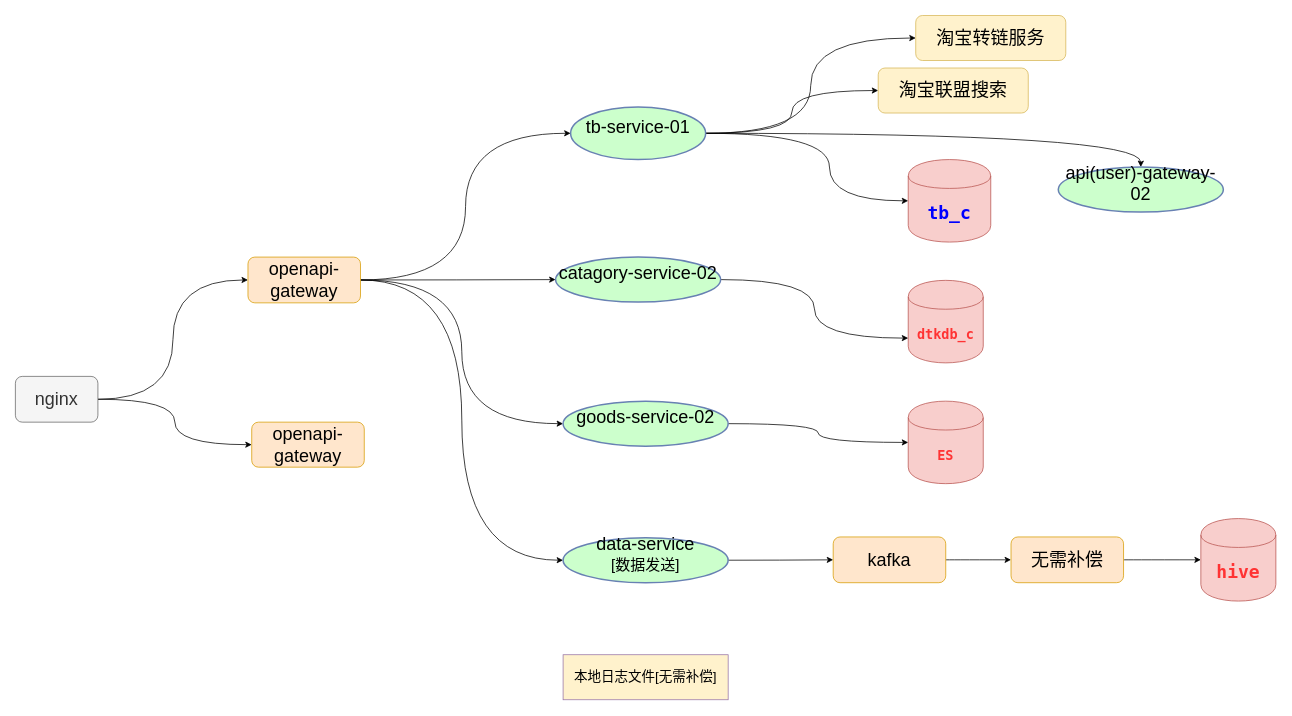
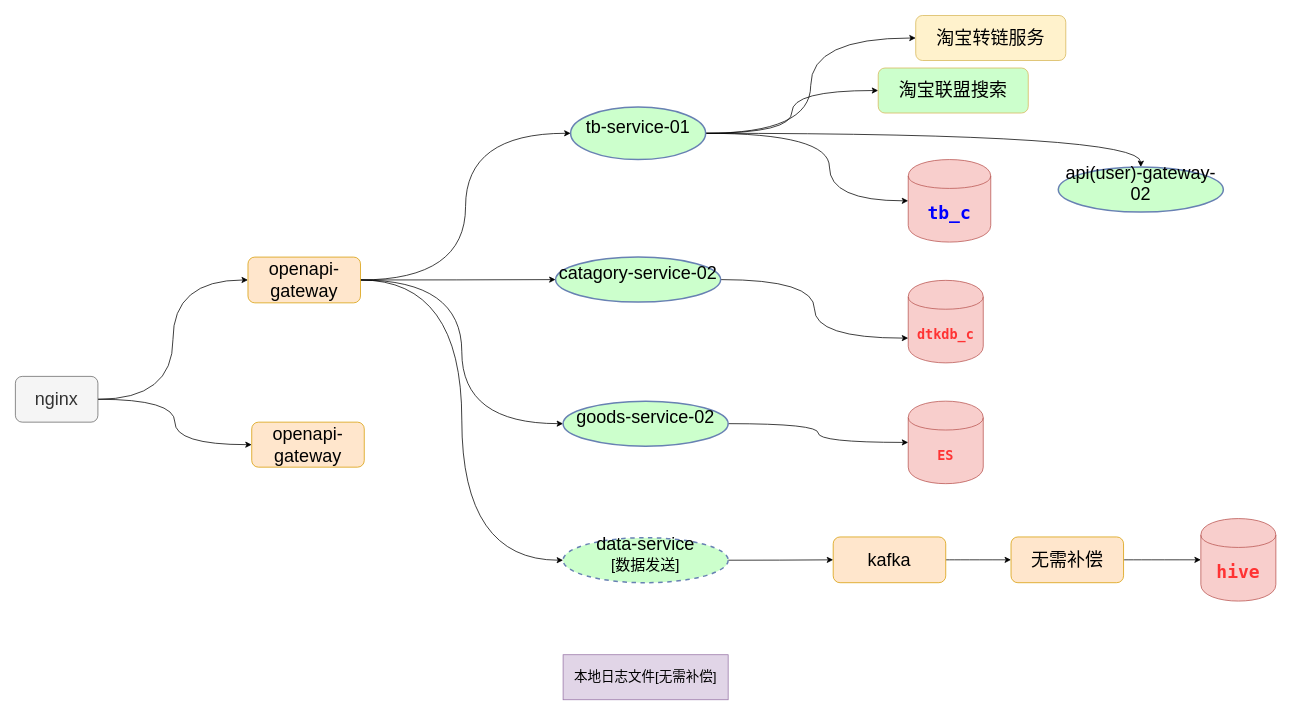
node "淘宝联盟搜索": fillcolor #fff2cc -> #ccffcc
node "data-service [数据发送]": style solid -> dashed
node "本地日志文件[无需补偿]": fillcolor #fff2cc -> #e1d5e7
